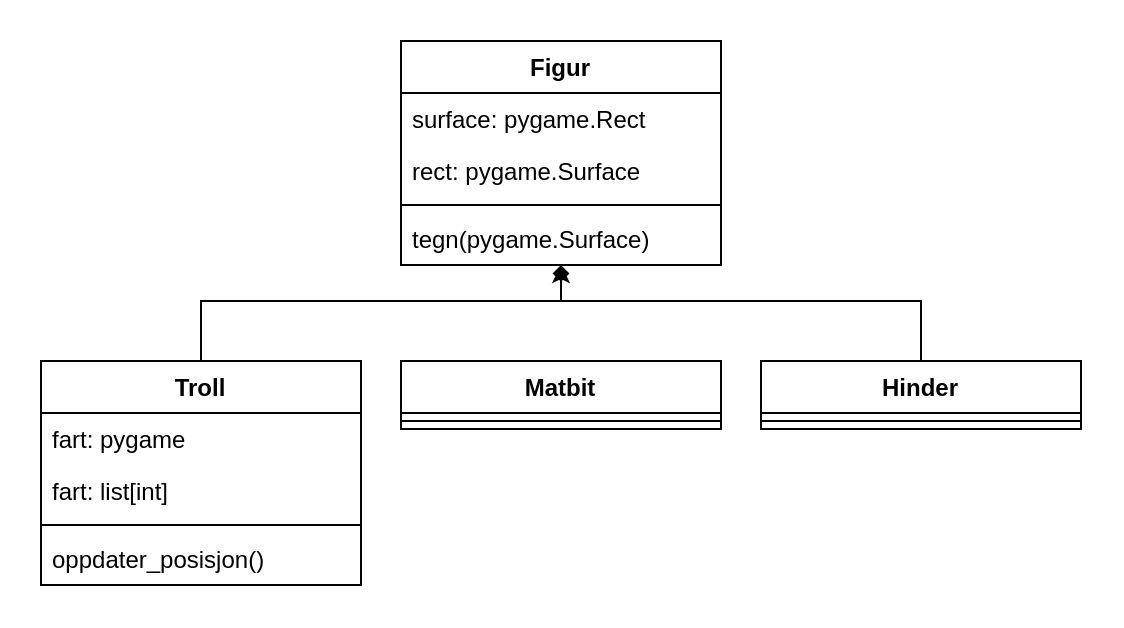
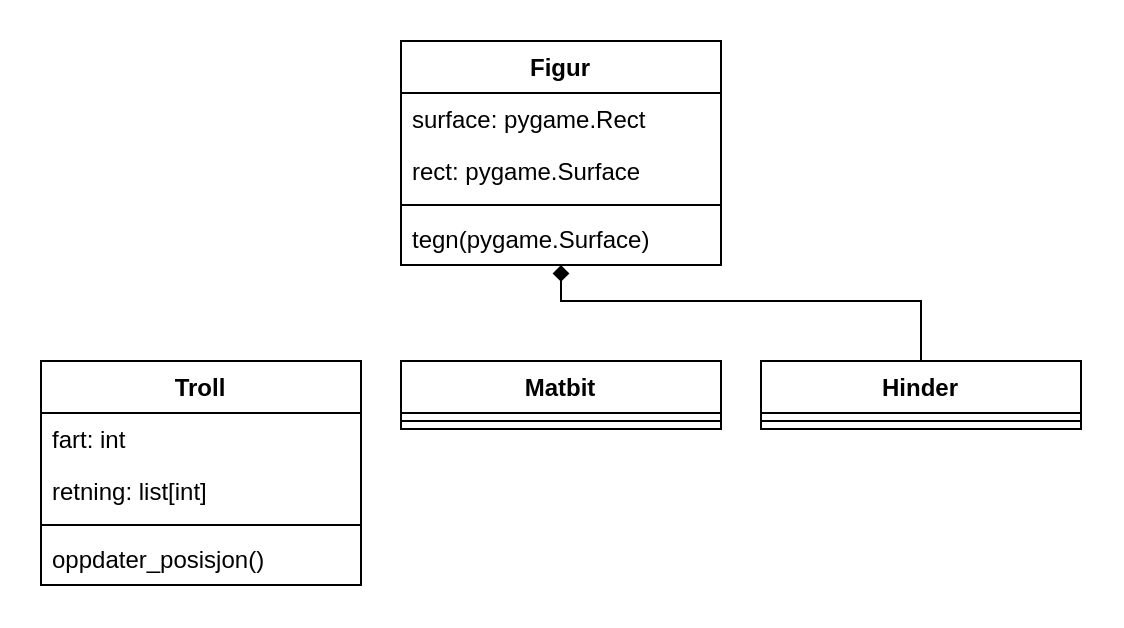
edge "Troll" -> "tegn(pygame.Surface)": removed
node "fart: pygame": label "fart: pygame" -> "fart: int"
node "fart: list[int]": label "fart: list[int]" -> "retning: list[int]"
